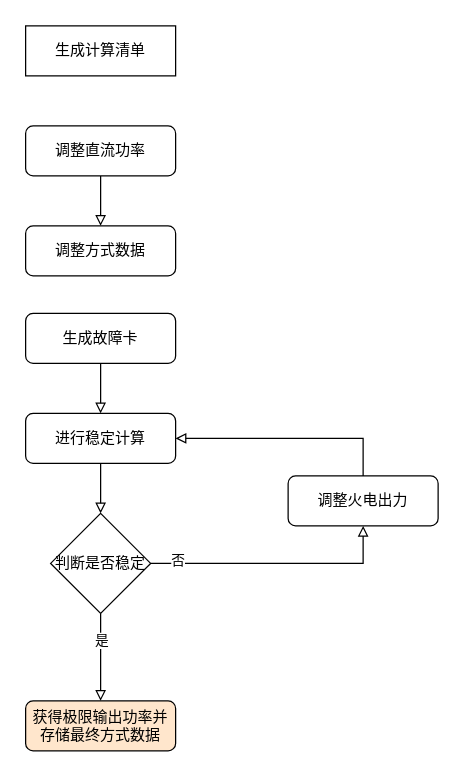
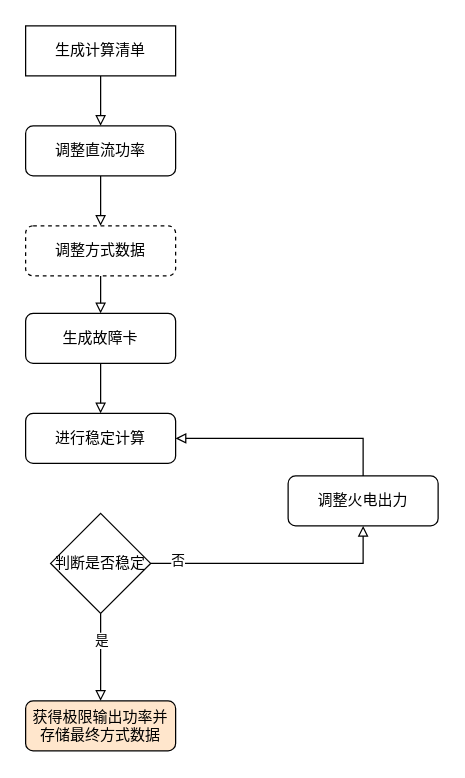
edge "生成计算清单" -> "调整直流功率": added
node "调整方式数据": style solid -> dashed
edge "调整方式数据" -> "生成故障卡": added
edge "进行稳定计算" -> "判断是否稳定": removed
